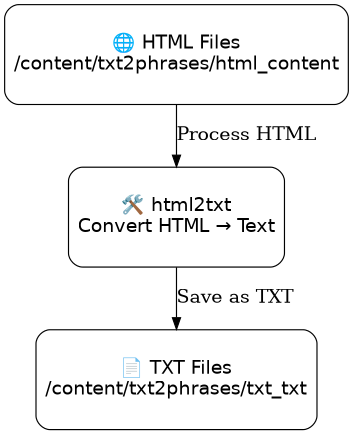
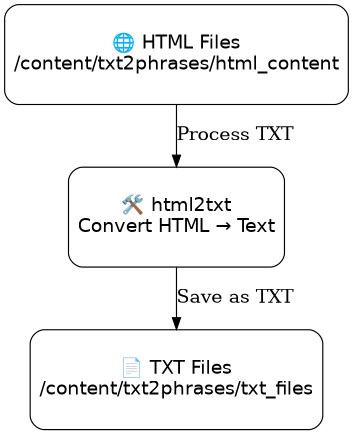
edge "🌐 HTML Files /content/txt2phrases/html_content" -> "🛠️ html2txt Convert HTML → Text": label "Process HTML" -> "Process TXT"
node "📄 TXT Files /content/txt2phrases/txt_txt": label "📄 TXT Files /content/txt2phrases/txt_txt" -> "📄 TXT Files /content/txt2phrases/txt_files"
